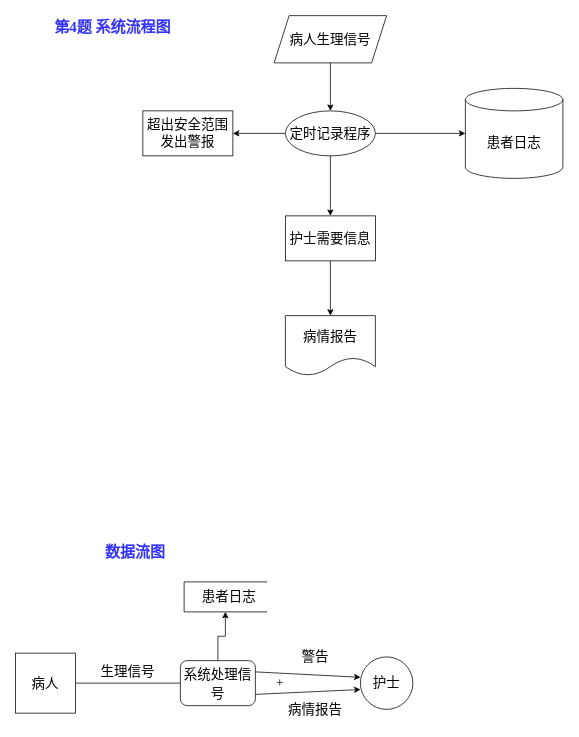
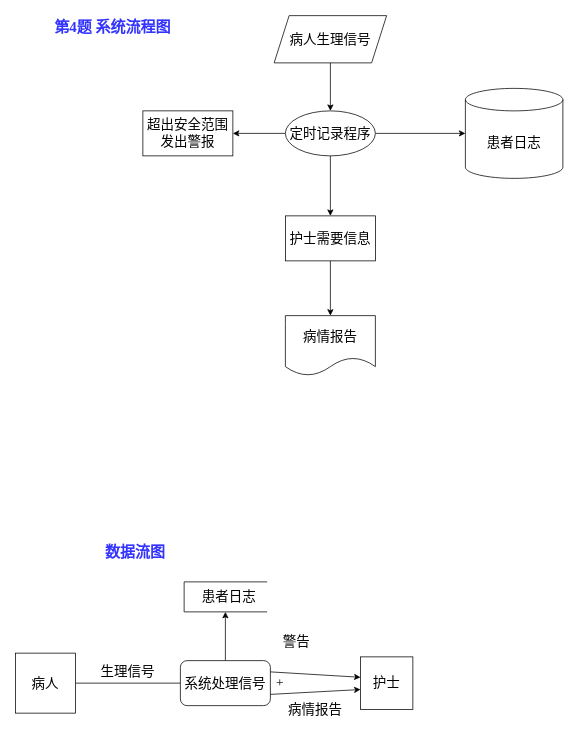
node "警告": moved (315, 657) -> (297, 642)
node "系统处理信号": size 75x45 -> 90x45
node "护士": shape ellipse -> rectangle
